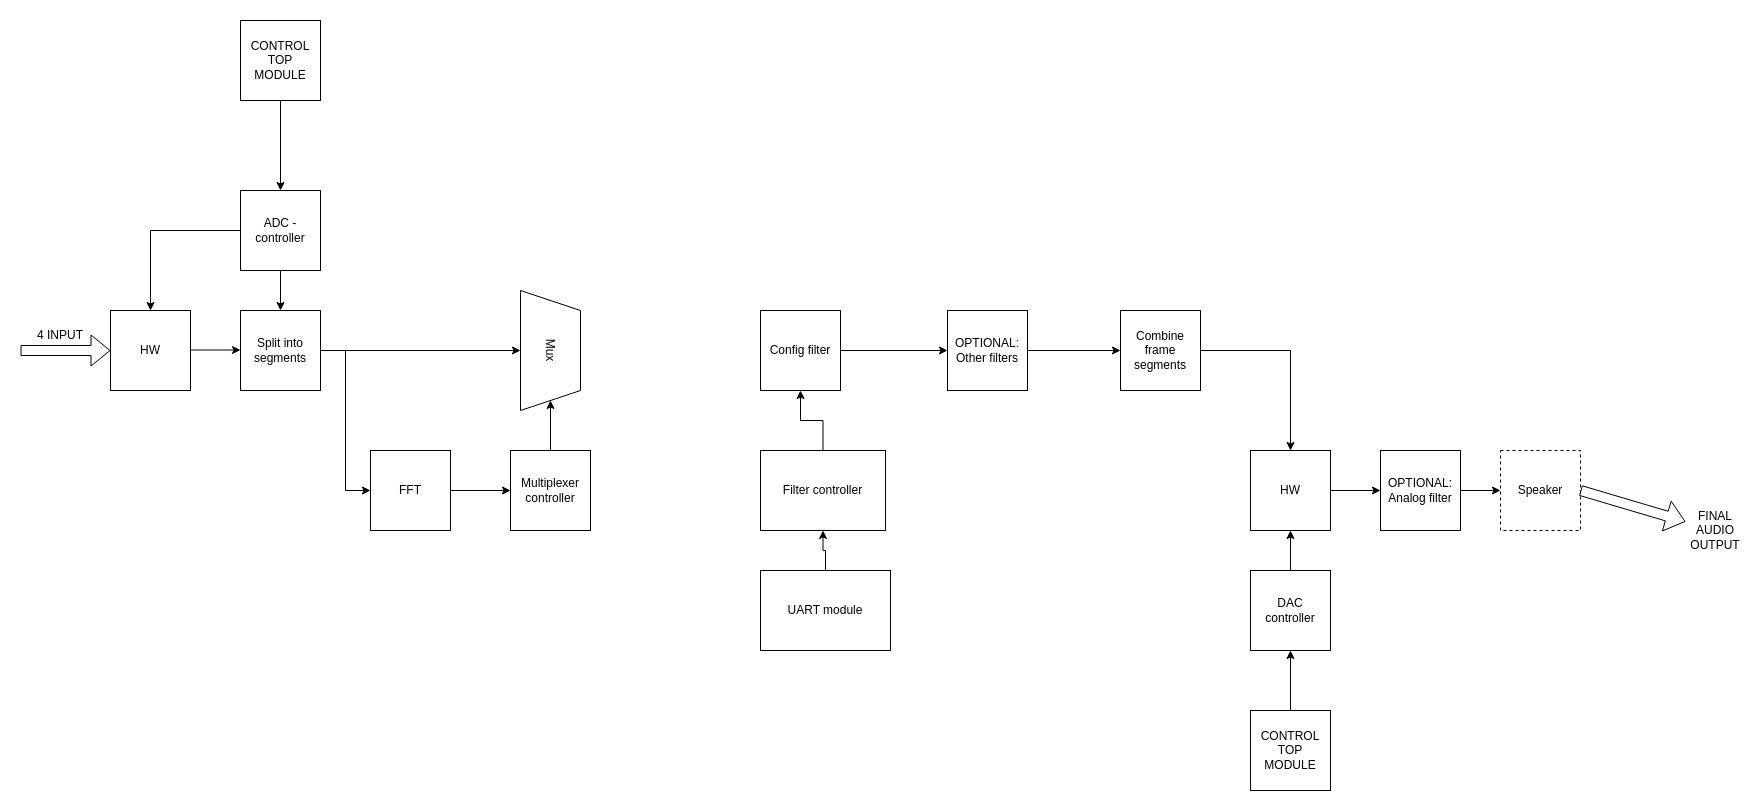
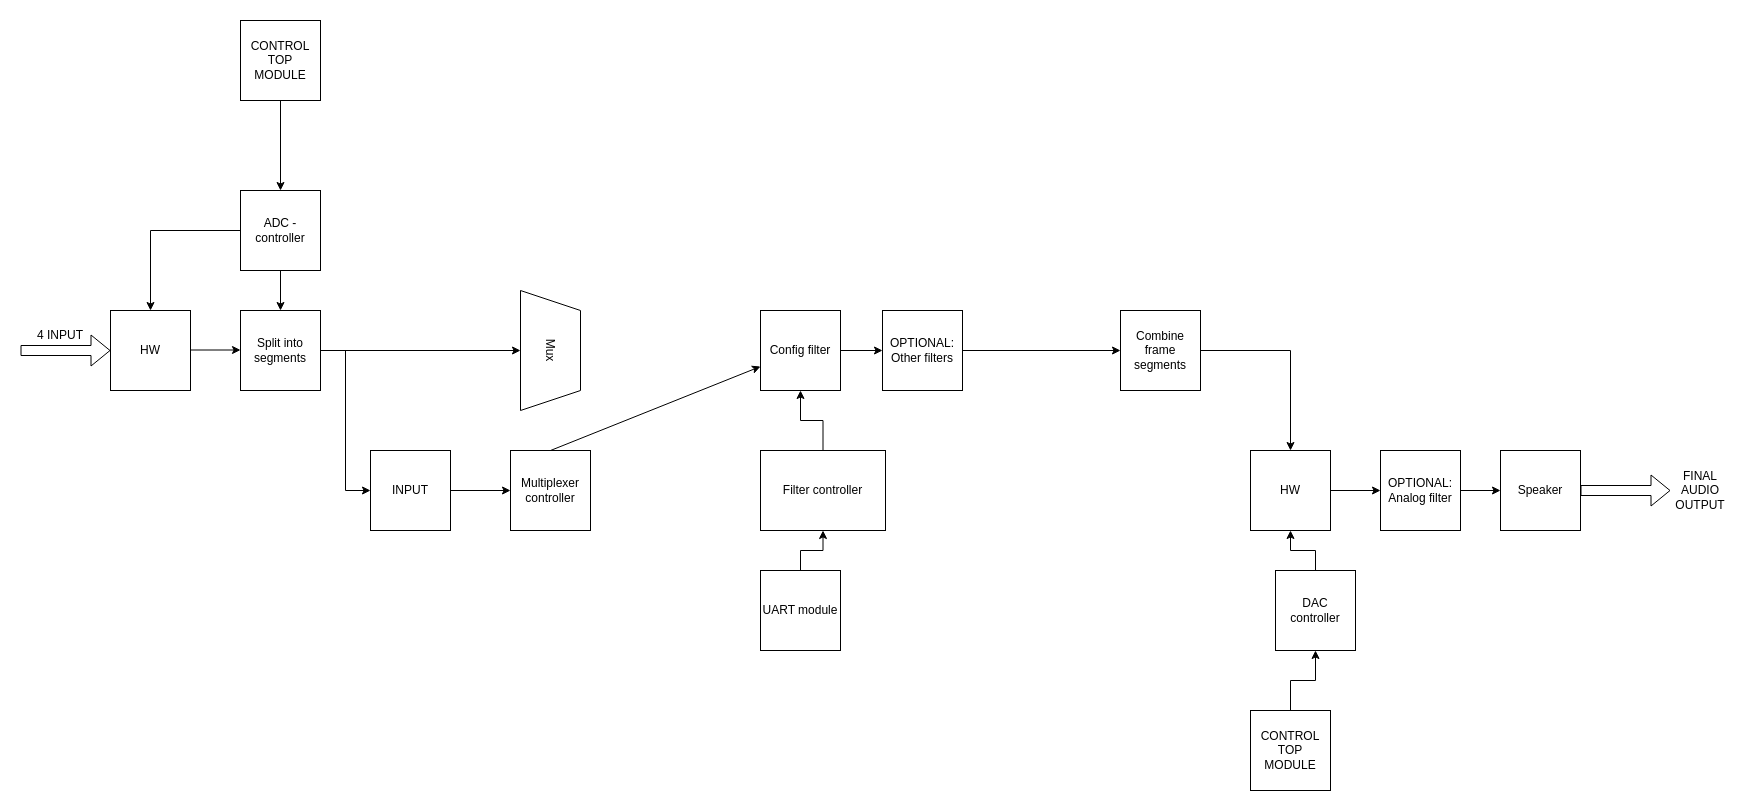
node "OPTIONAL: Other filters": moved (988, 351) -> (923, 351)
edge "Multiplexer controller" -> "Mux": now "Multiplexer controller" -> "Config filter"
node "FFT": label "FFT" -> "INPUT"
node "Speaker": style dashed -> solid
node "FINAL AUDIO OUTPUT": moved (1716, 531) -> (1701, 491)
node "UART module": size 130x80 -> 80x80
node "DAC controller": moved (1291, 611) -> (1316, 611)
